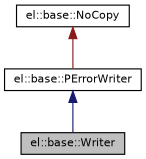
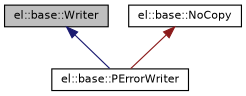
edge "el::base::Writer" -> "el::base::PErrorWriter": reversed
